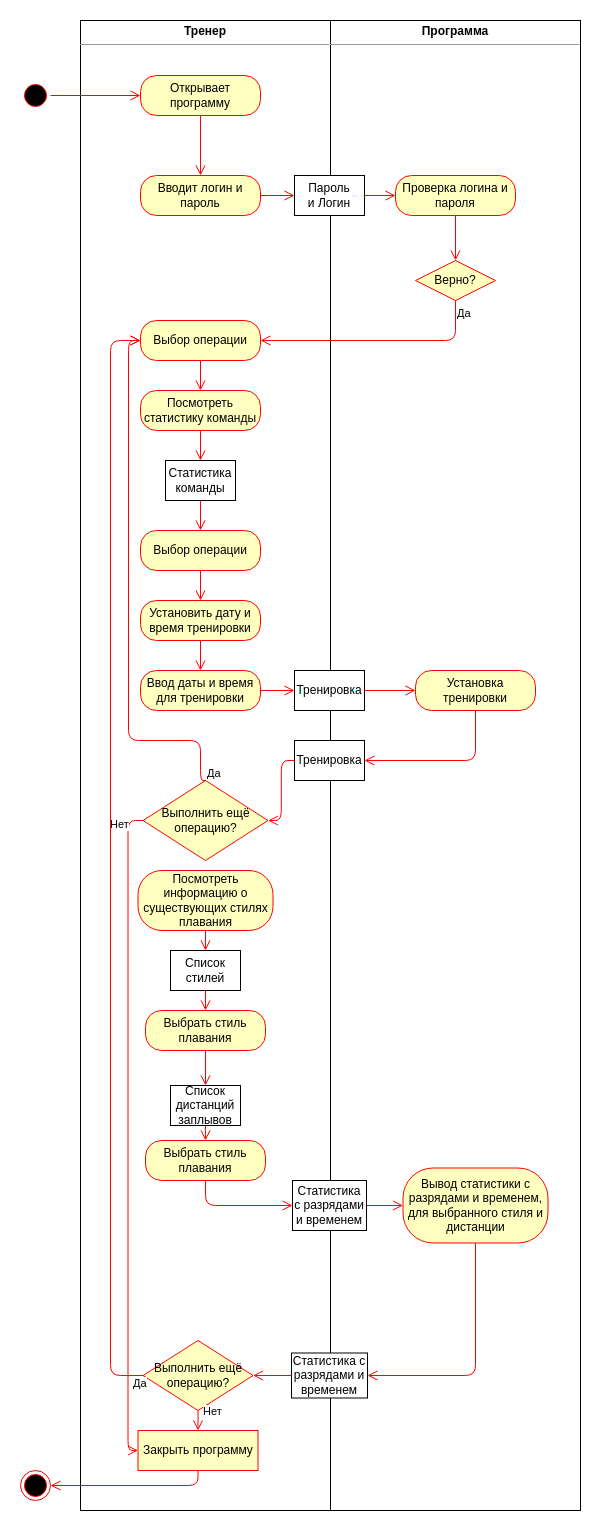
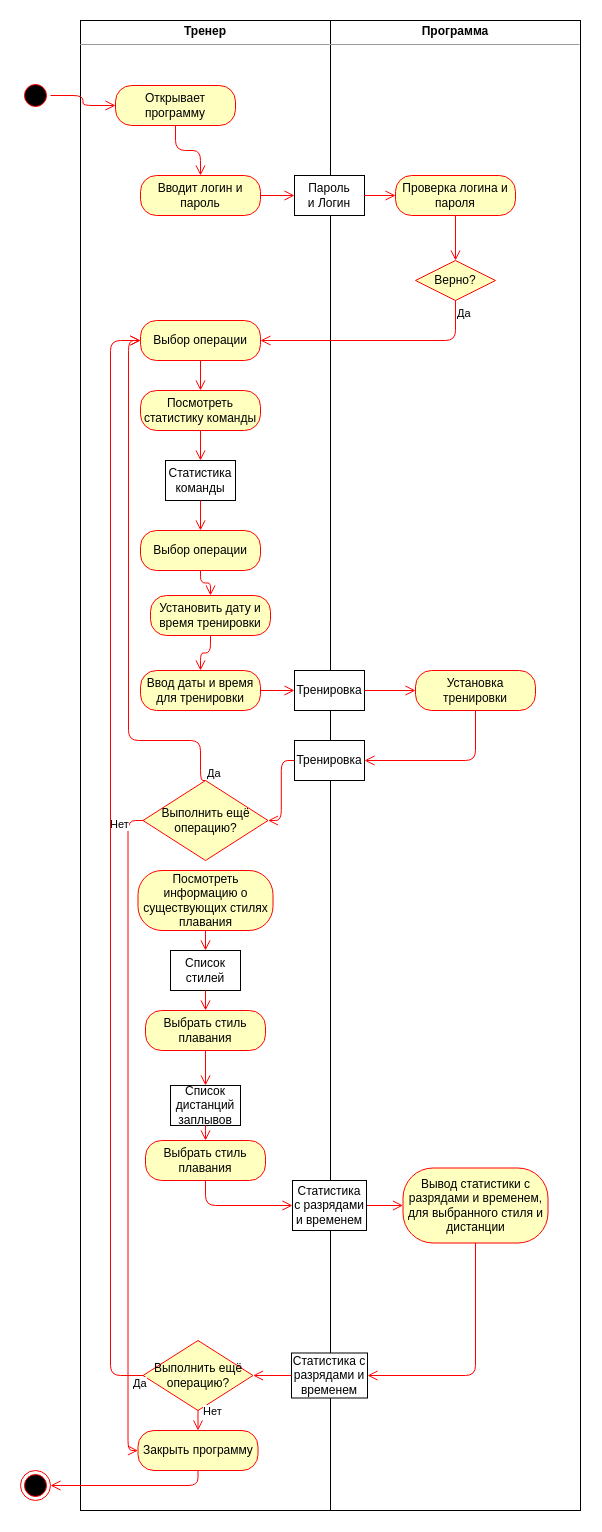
node "Открывает программу": moved (201, 96) -> (176, 106)
node "Установить дату и время тренировки": moved (201, 621) -> (211, 616)
node "Закрыть программу": shape rectangle -> rounded rectangle
